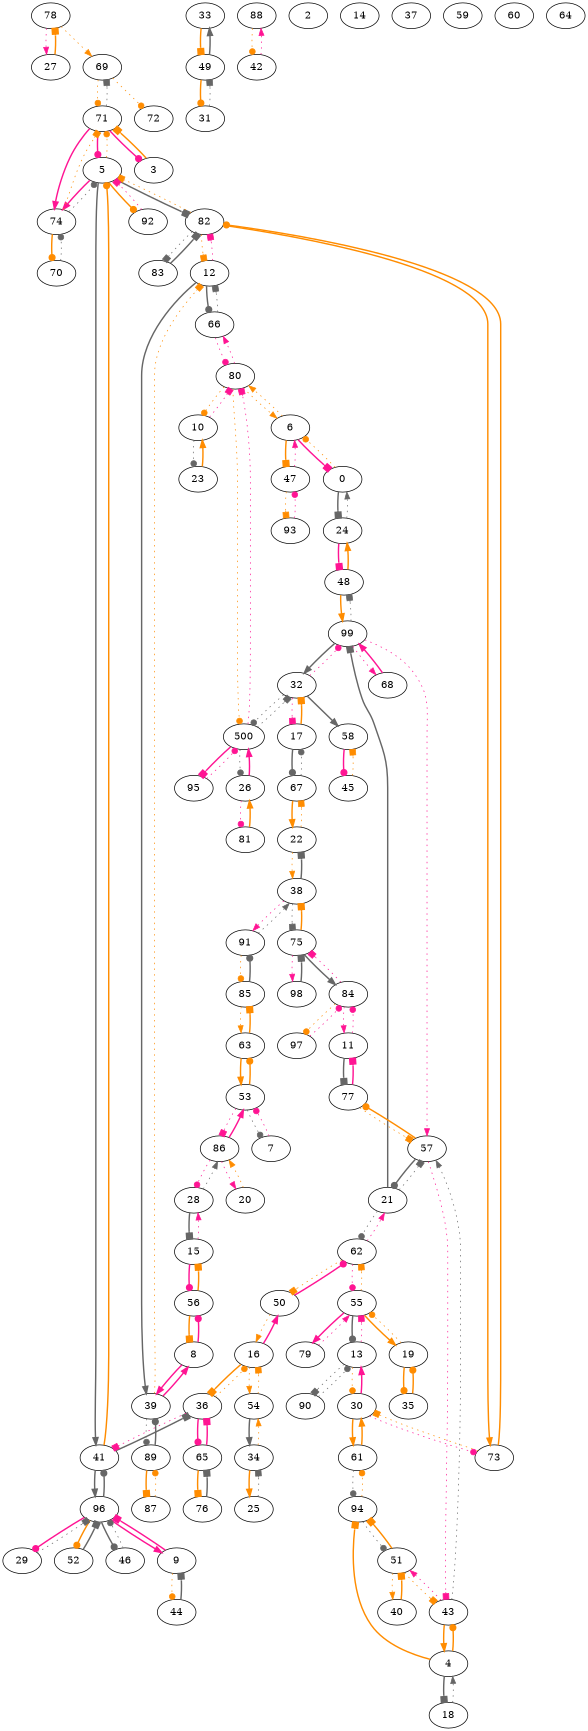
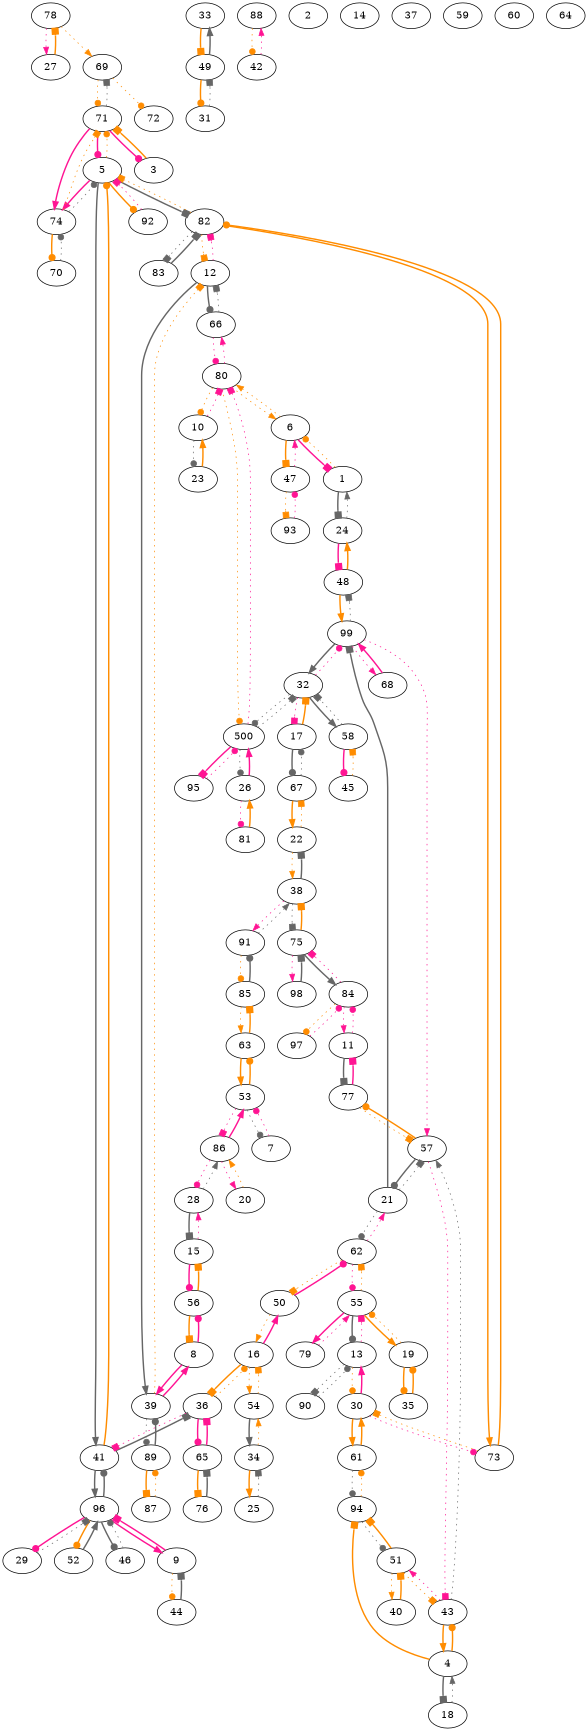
node "0": label "0" -> "1"
edge "58" -> "32": added
edge "52" -> "96": arrowhead box -> normal
